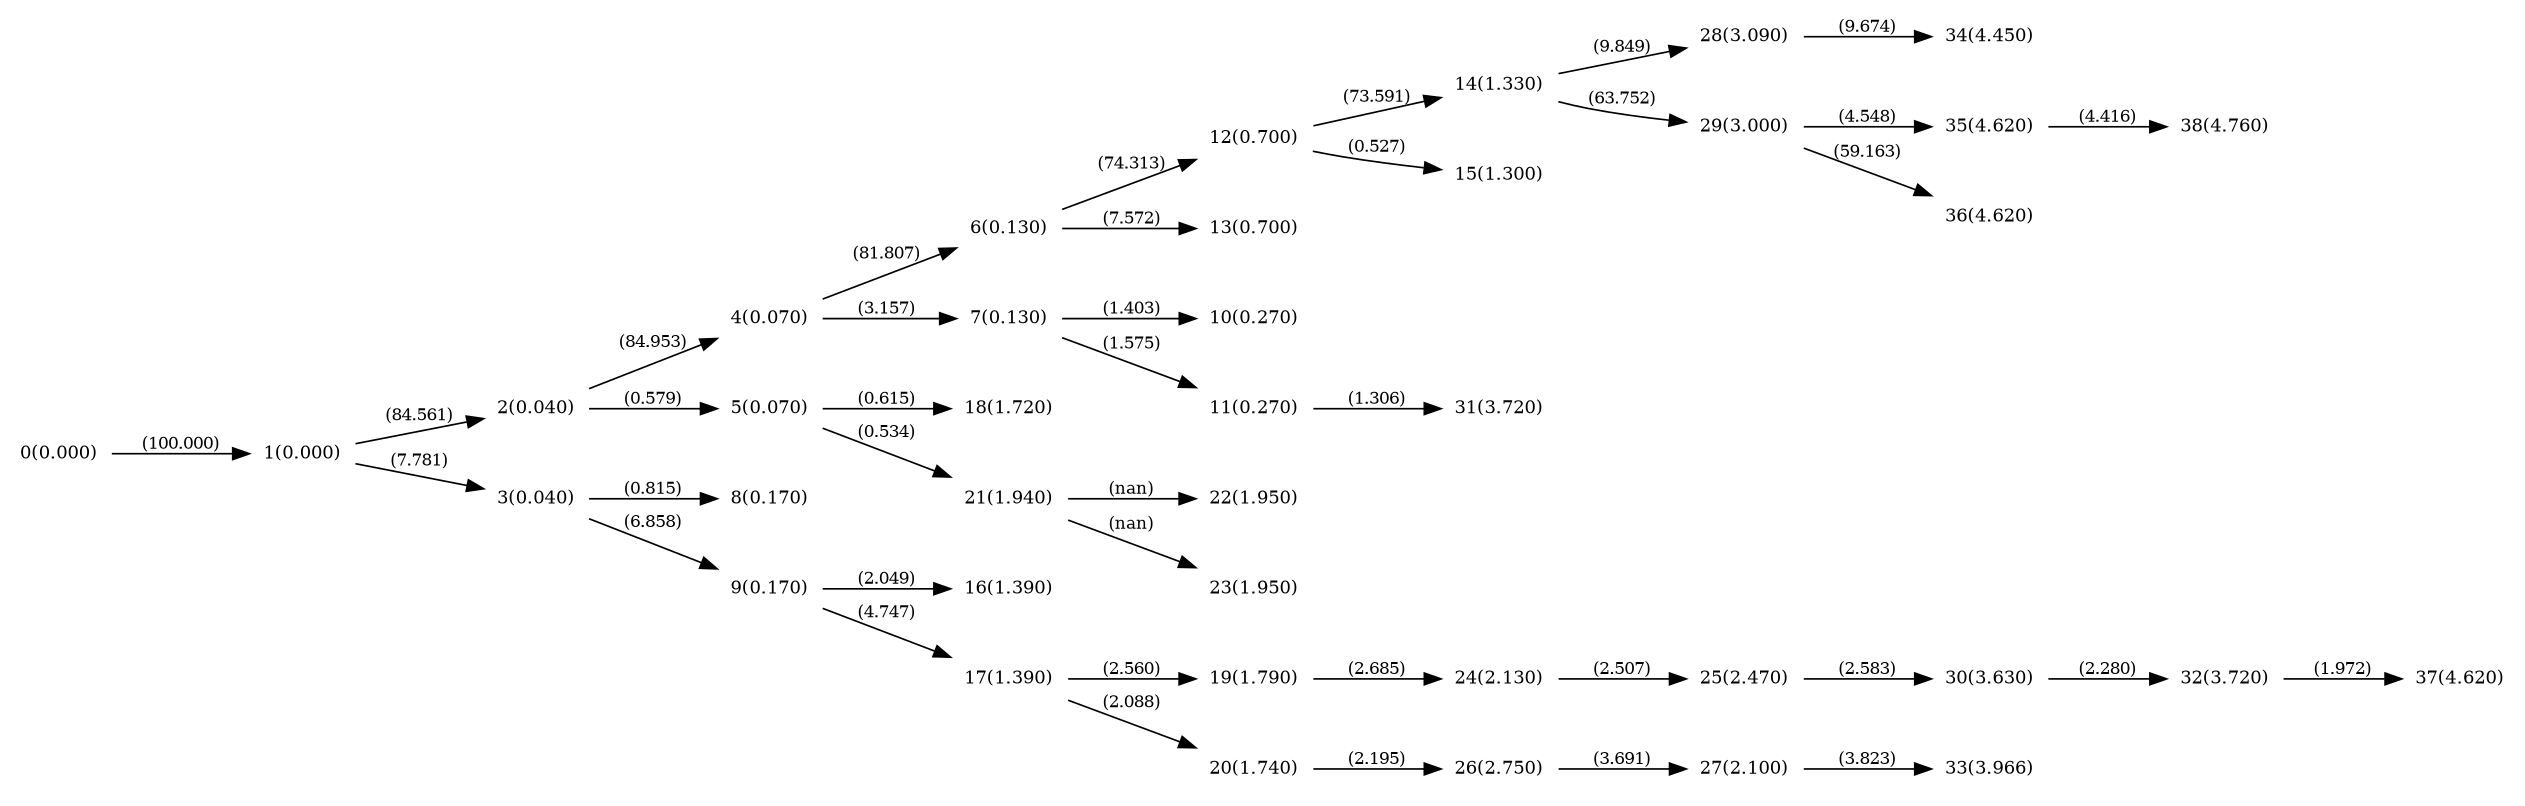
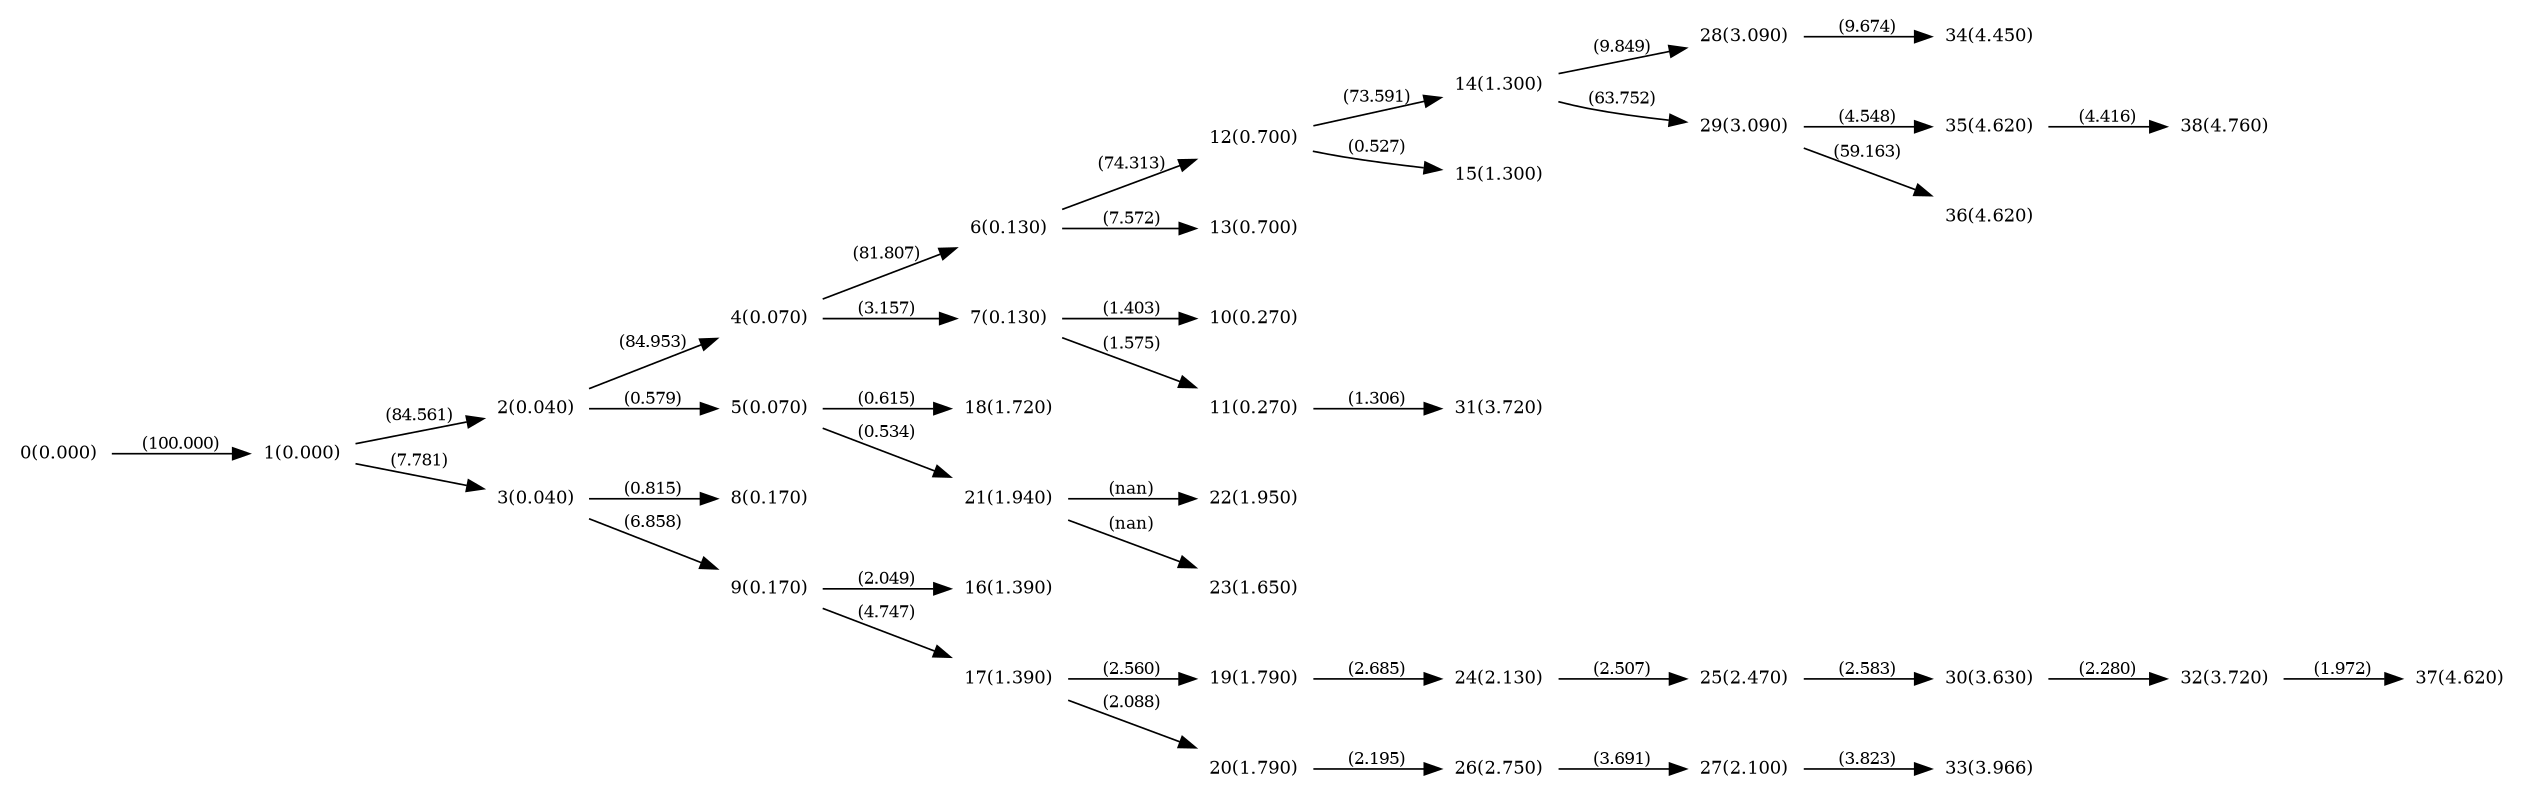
node "14(1.330)": label "14(1.330)" -> "14(1.300)"
node "29(3.000)": label "29(3.000)" -> "29(3.090)"
node "23(1.950)": label "23(1.950)" -> "23(1.650)"
node "20(1.740)": label "20(1.740)" -> "20(1.790)"
